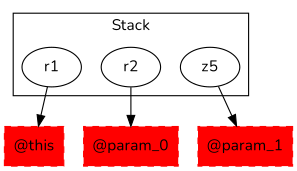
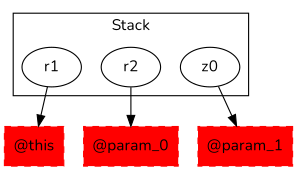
node "z5": label "z5" -> "z0"
